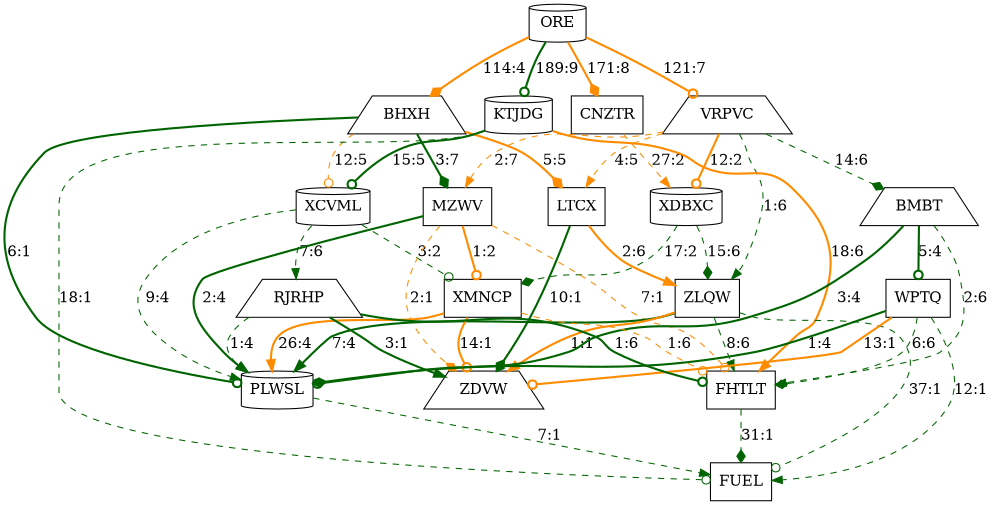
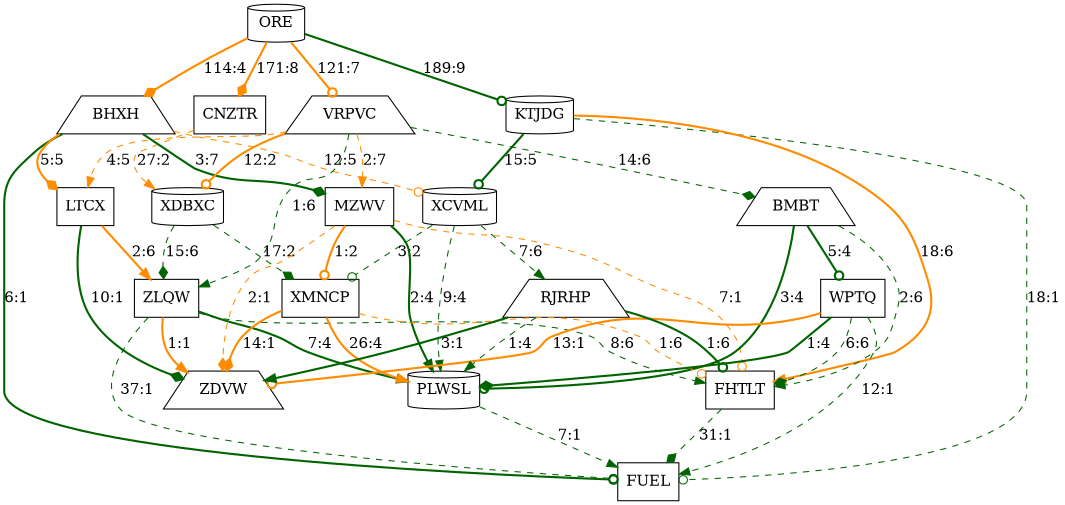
edge "BHXH" -> "PLWSL": now "BHXH" -> "FUEL"
edge "XMNCP" -> "ZDVW": arrowhead odot -> diamond
